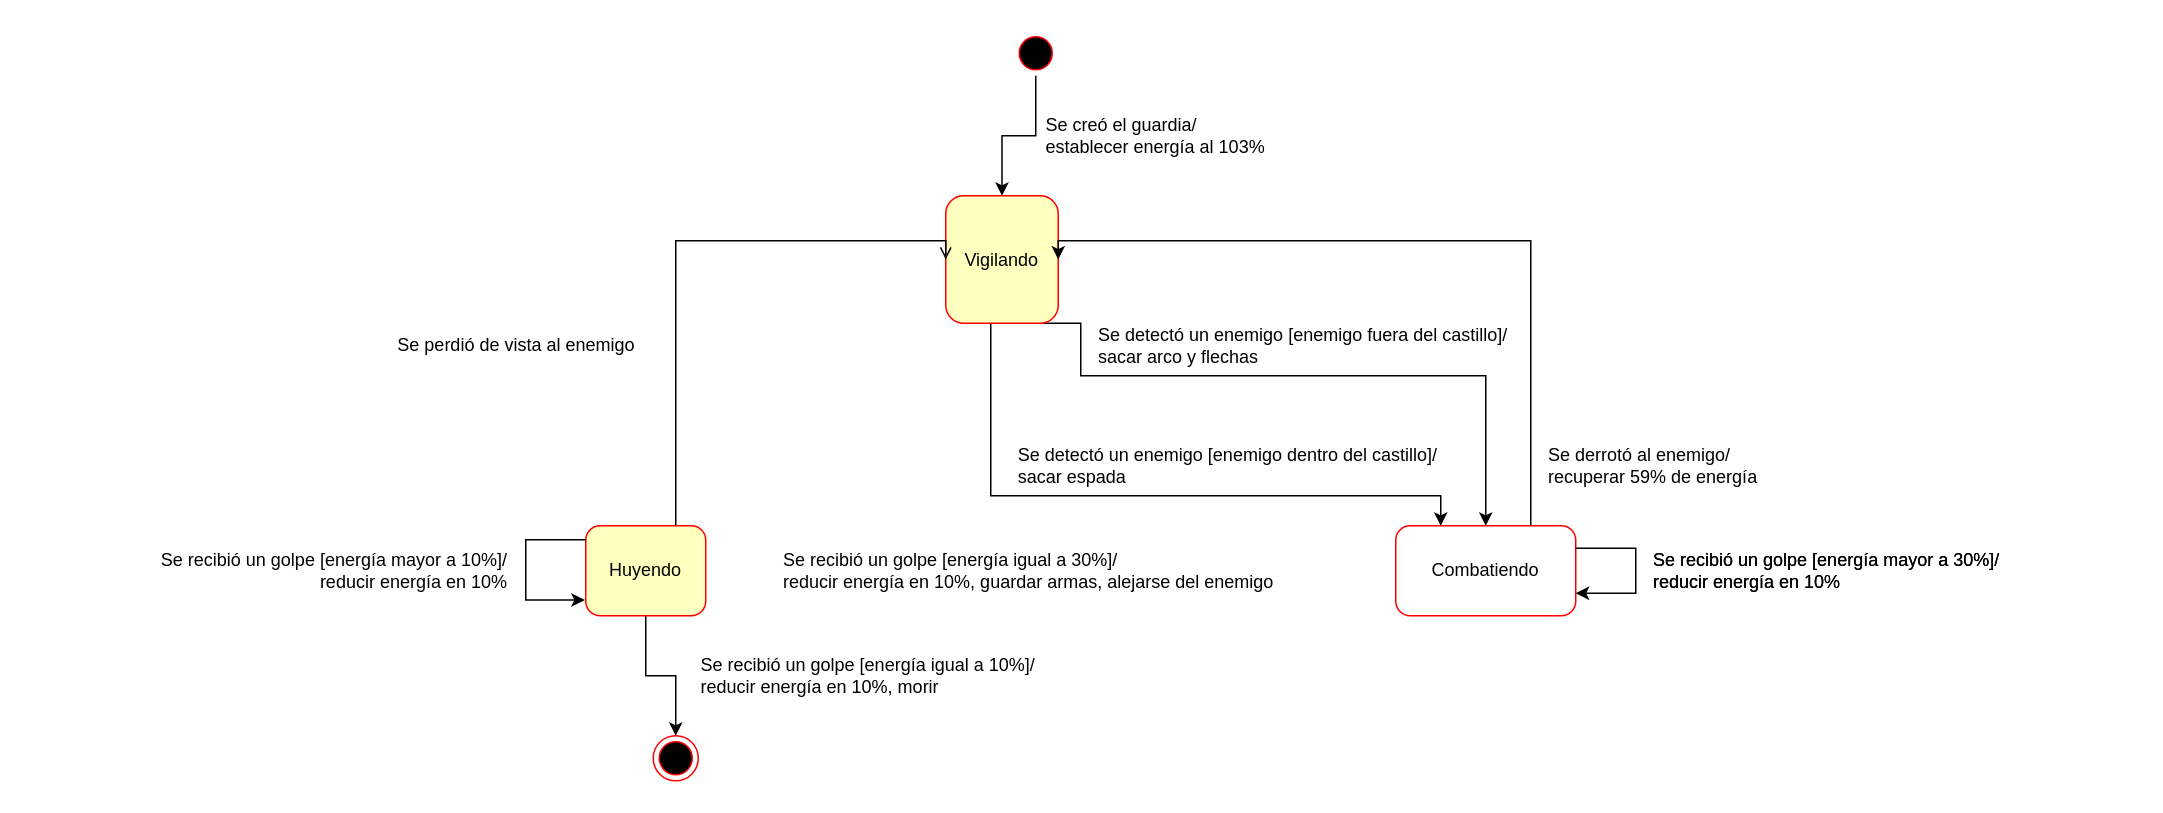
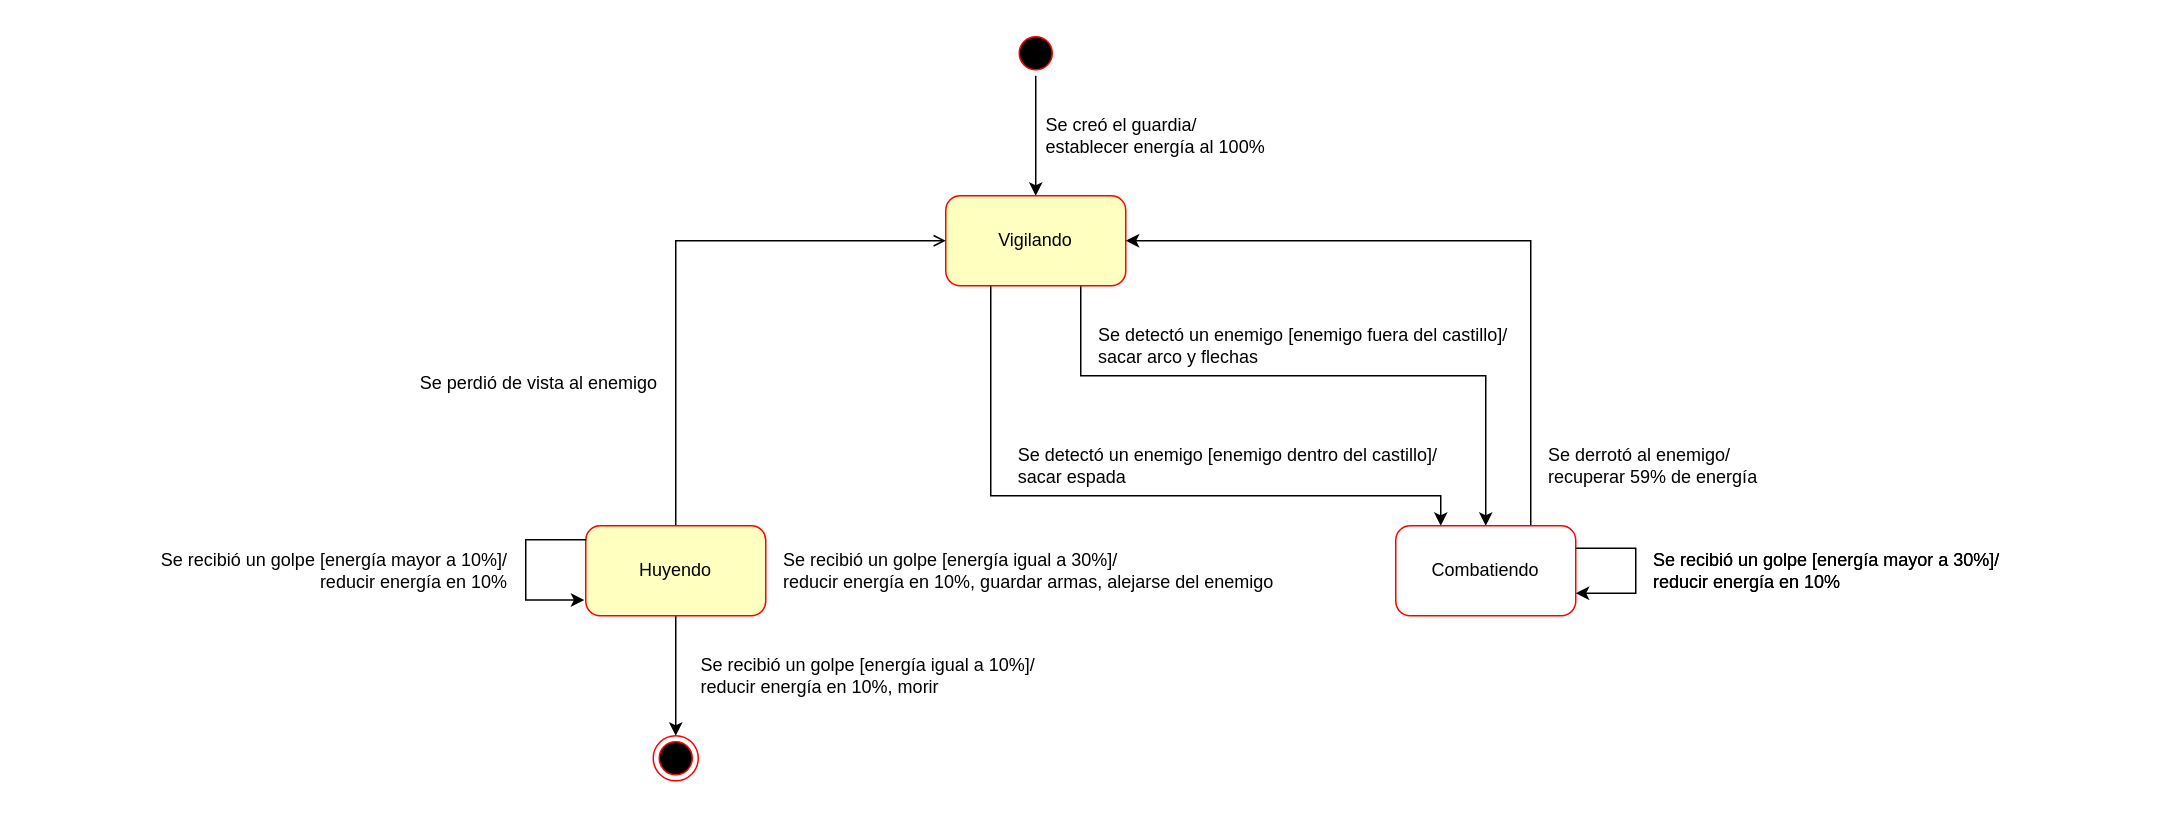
node "Se creó el guardia/ establecer energía al 103%": label "Se creó el guardia/ establecer energía al 103%" -> "Se creó el guardia/ establecer energía al 100%"
node "Vigilando": size 113x128 -> 180x90
node "Se perdió de vista al enemigo": moved (503, 346) -> (526, 383)
node "Huyendo": size 120x90 -> 180x90
